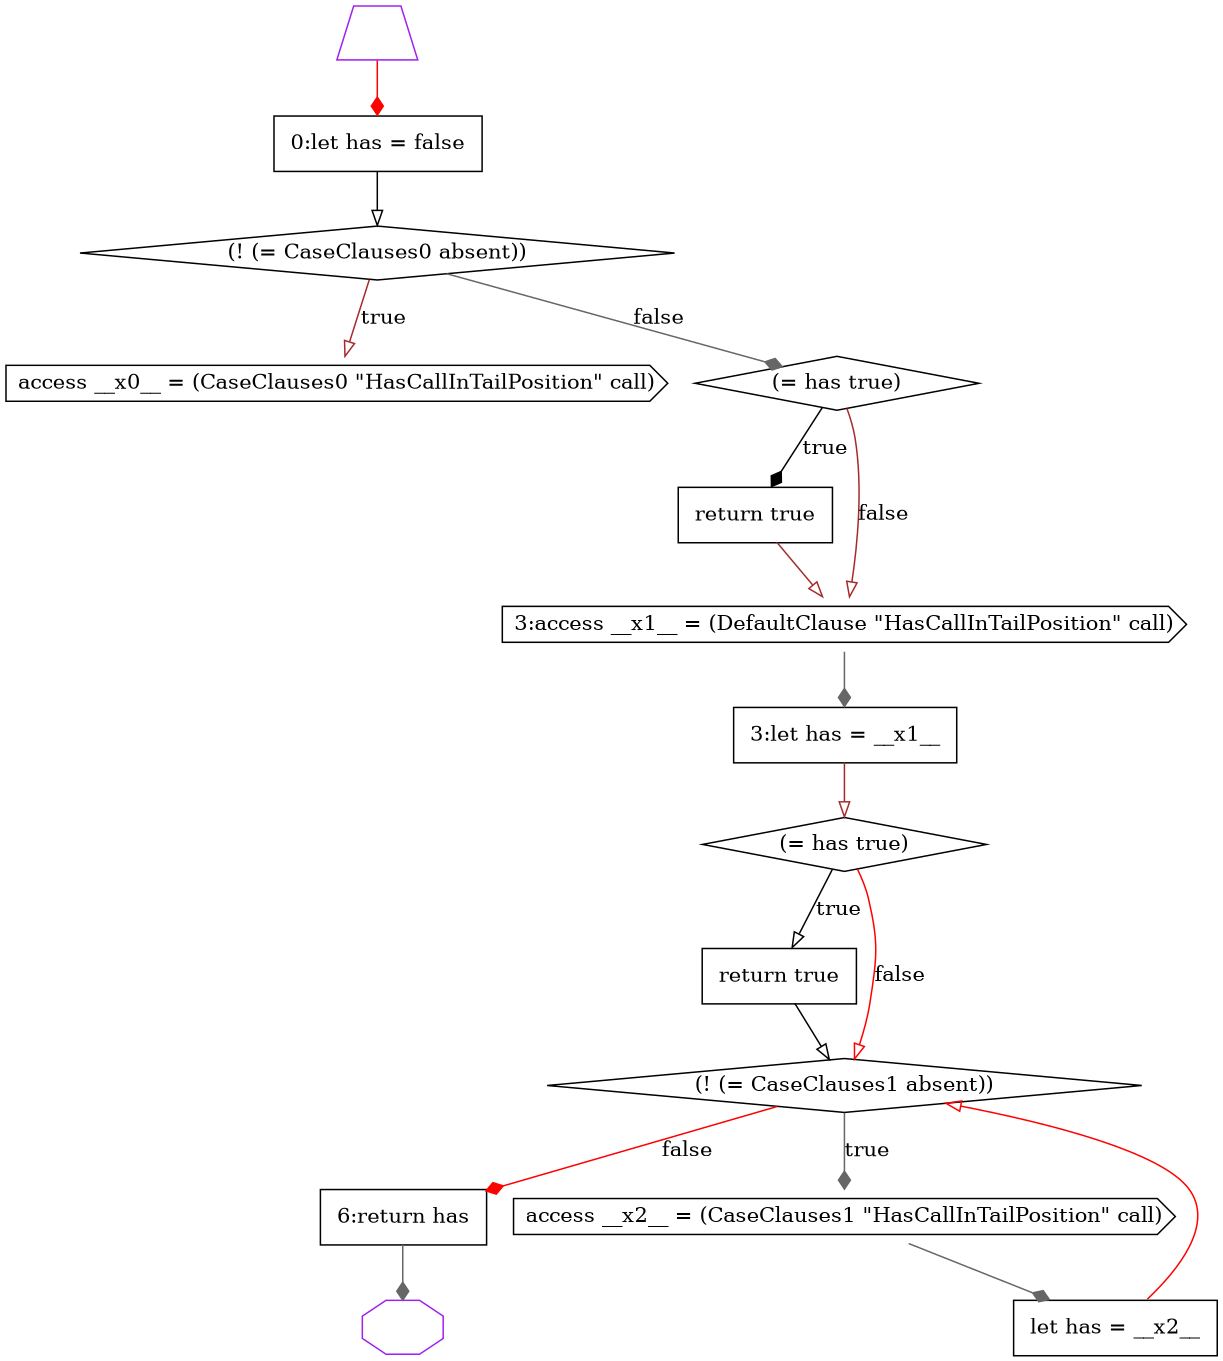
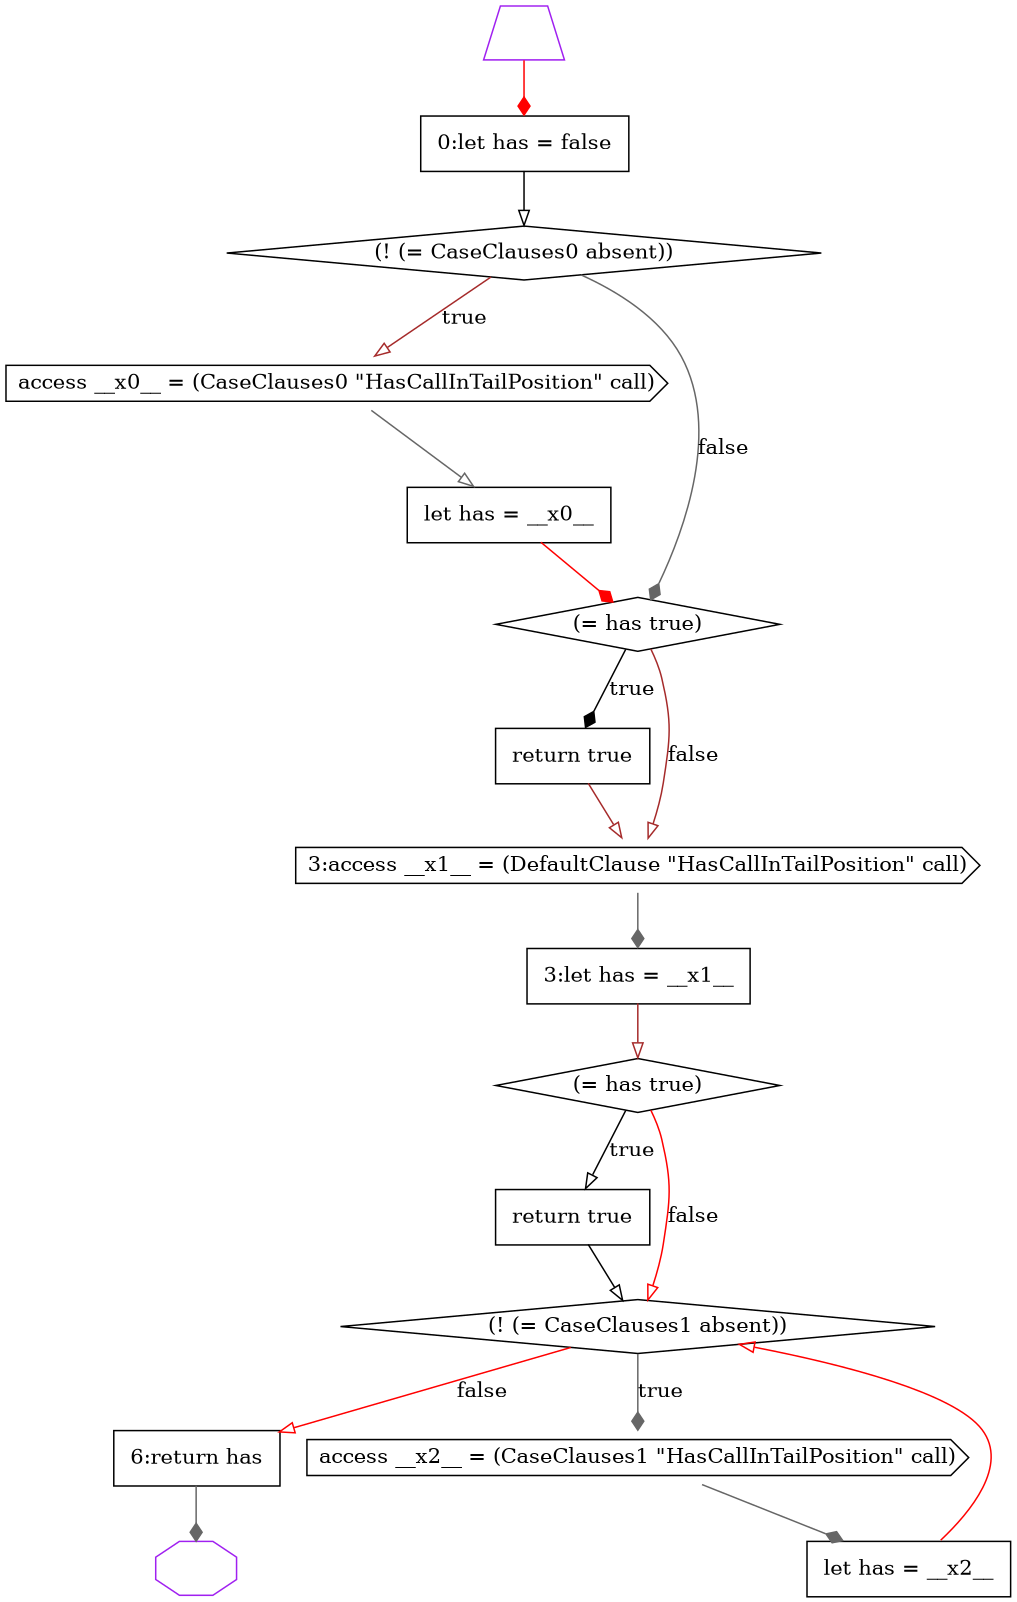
node "let has = __x0__": added
edge "(! (= CaseClauses1 absent))" -> "6:return has": arrowhead diamond -> onormal
